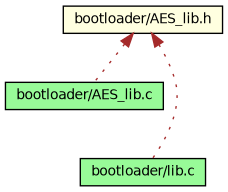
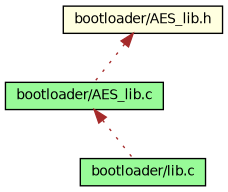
edge "bootloader/lib.c" -> "bootloader/AES_lib.h": now "bootloader/lib.c" -> "bootloader/AES_lib.c"
